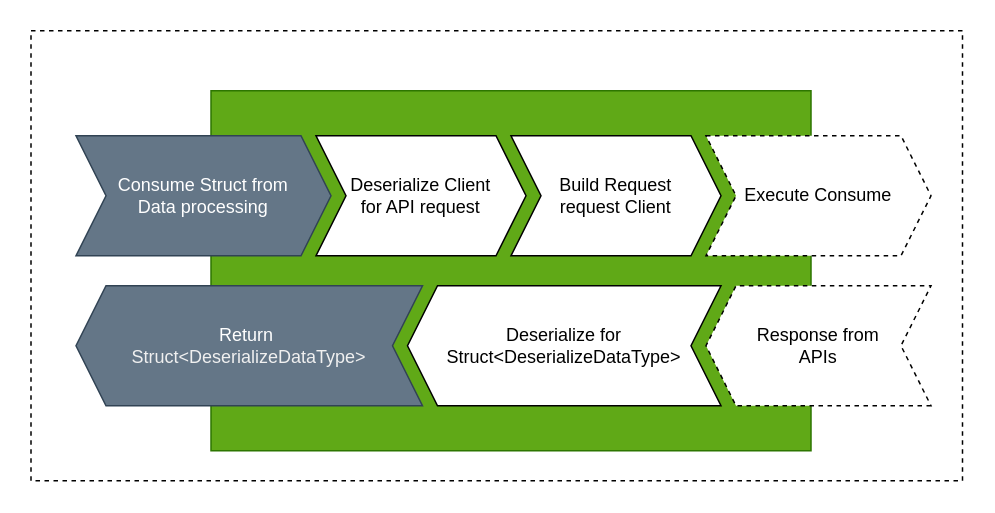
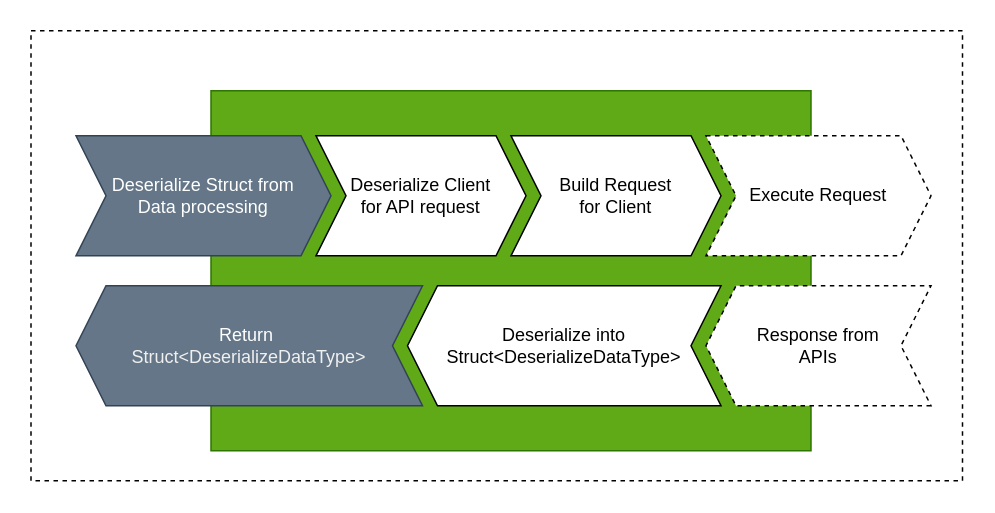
node "Consume Struct from Data processing": label "Consume Struct from Data processing" -> "Deserialize Struct from Data processing"
node "Build Request request Client": label "Build Request request Client" -> "Build Request for Client"
node "Execute Consume": label "Execute Consume" -> "Execute Request"
node "Deserialize for Struct<DeserializeDataType>": label "Deserialize for Struct<DeserializeDataType>" -> "Deserialize into Struct<DeserializeDataType>"
